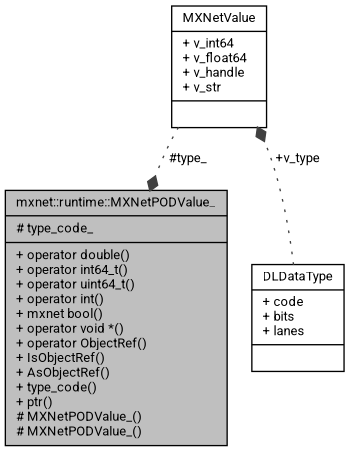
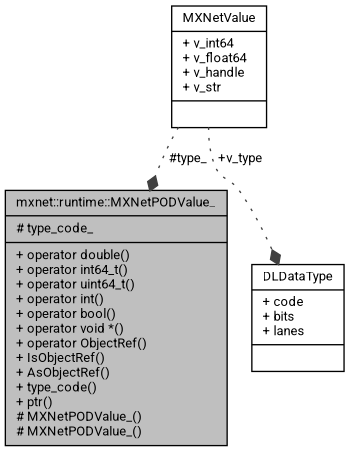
edge "DLDataType" -> "MXNetValue": reversed
node "mxnet::runtime::MXNetPODValue_": text "+ mxnet bool()" -> "+ operator bool()"
